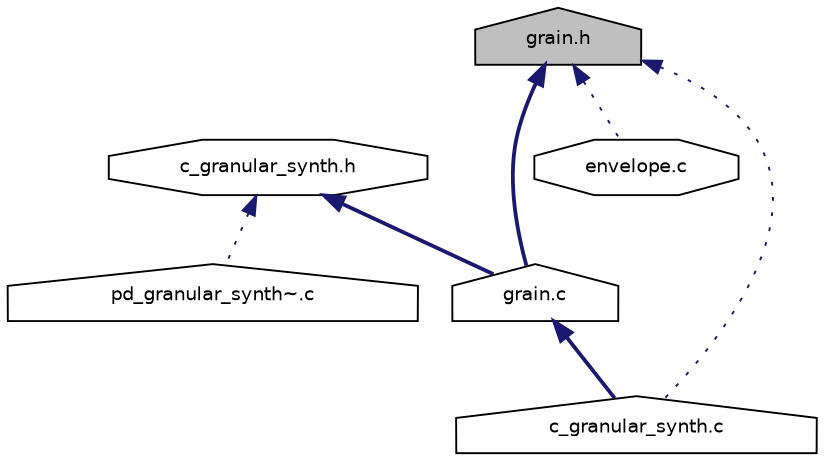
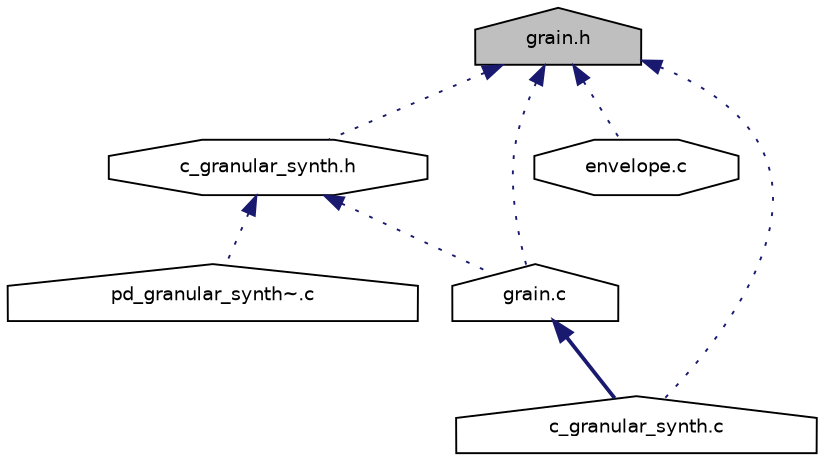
edge "c_granular_synth.h" -> "grain.h": added
edge "grain.c" -> "grain.h": style bold -> dotted
edge "grain.c" -> "c_granular_synth.h": style bold -> dotted
